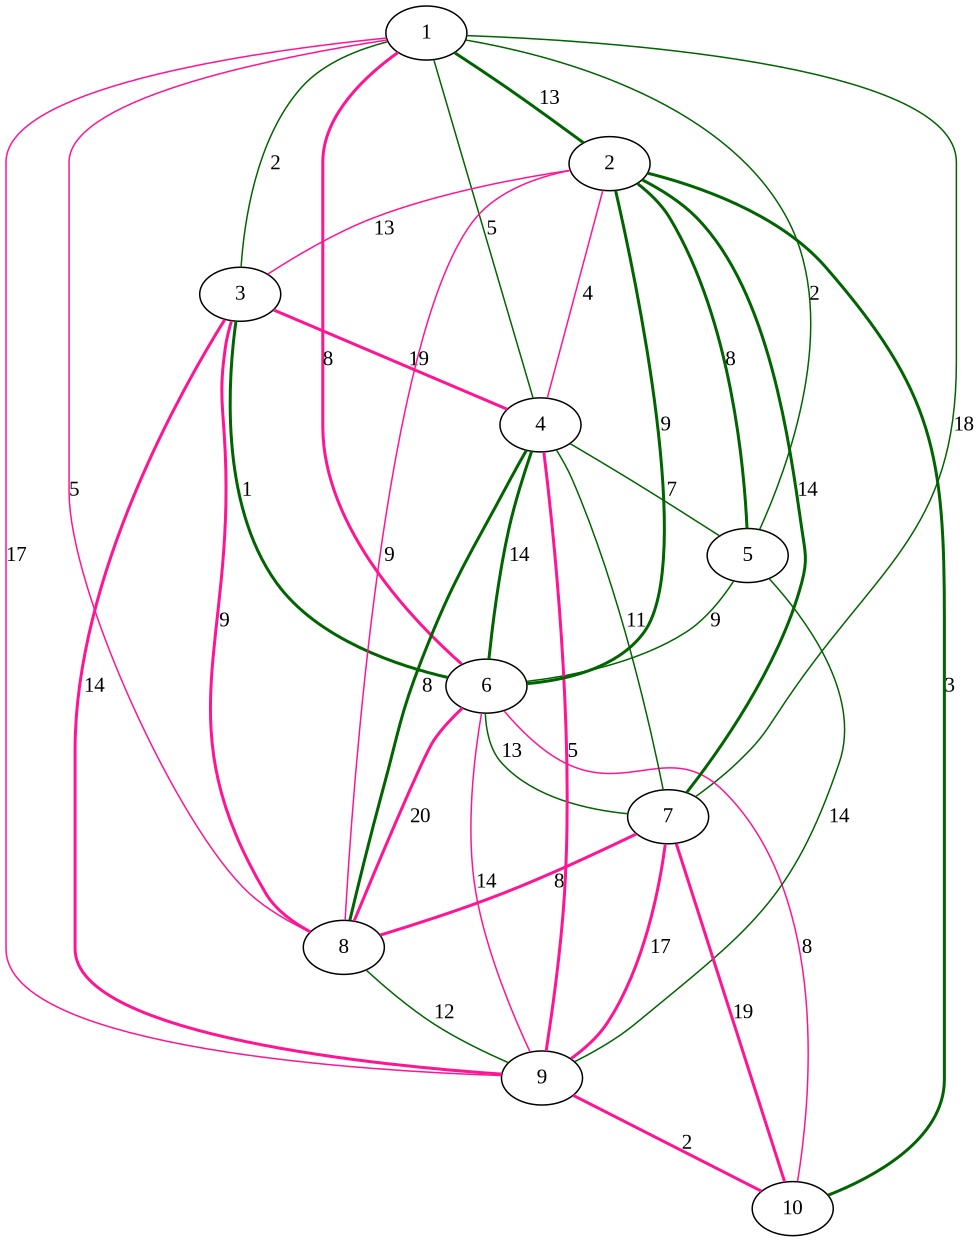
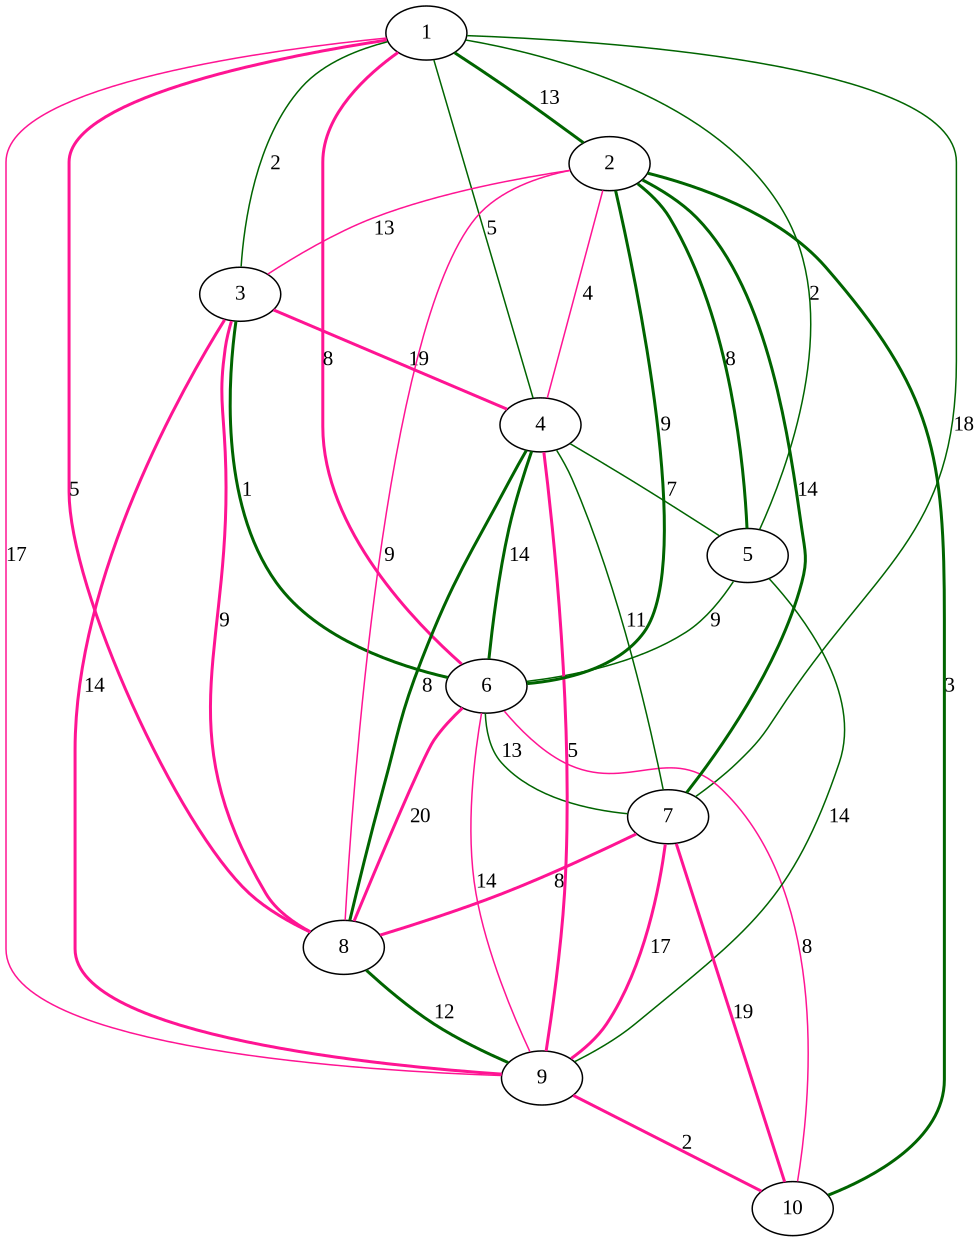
edge "1" -- "8": style solid -> bold
edge "8" -- "9": style solid -> bold
